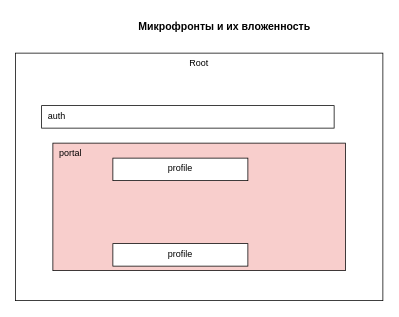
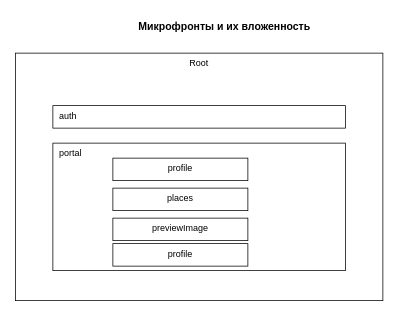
node "auth": moved (188, 117) -> (199, 117)
node "portal": fillcolor #f8cecc -> #ffffff
node "places": added
node "previewImage": added
